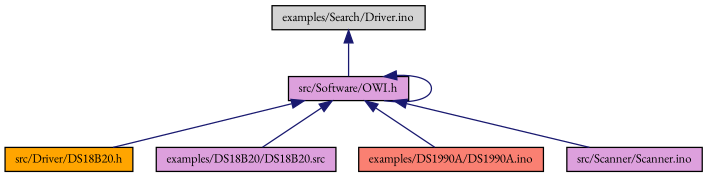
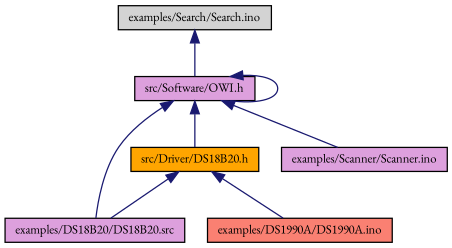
node "examples/Search/Driver.ino": label "examples/Search/Driver.ino" -> "examples/Search/Search.ino"
edge "examples/DS1990A/DS1990A.ino" -> "src/Software/OWI.h": now "examples/DS1990A/DS1990A.ino" -> "src/Driver/DS18B20.h"
node "src/Scanner/Scanner.ino": label "src/Scanner/Scanner.ino" -> "examples/Scanner/Scanner.ino"
edge "examples/DS18B20/DS18B20.src" -> "src/Driver/DS18B20.h": added
